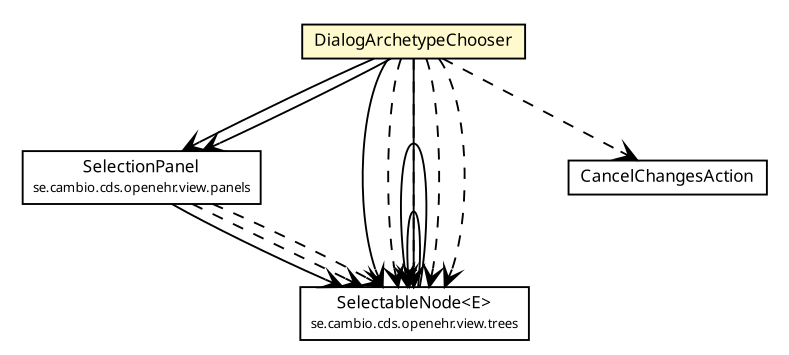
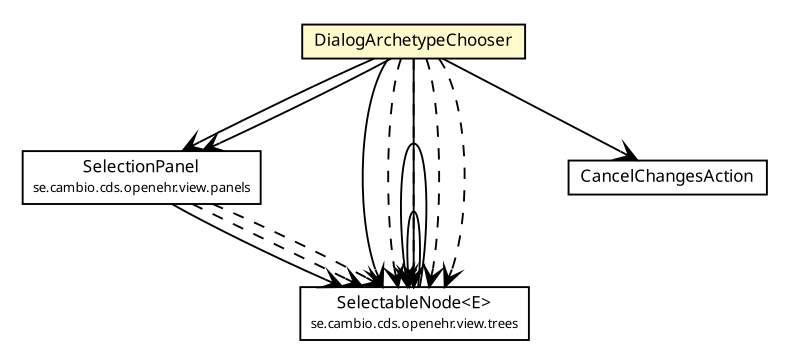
edge "DialogArchetypeChooser" -> "CancelChangesAction": style dashed -> solid
